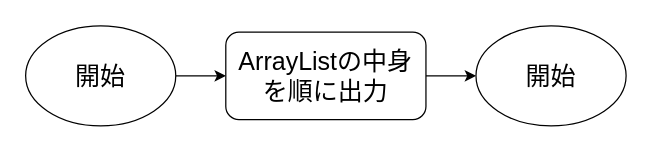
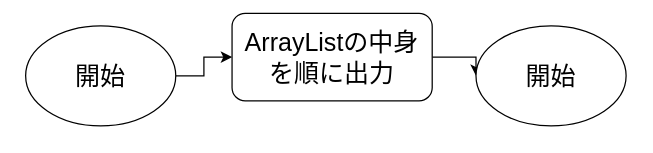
node "ArrayListの中身を順に出力": moved (326, 76) -> (332, 57)
